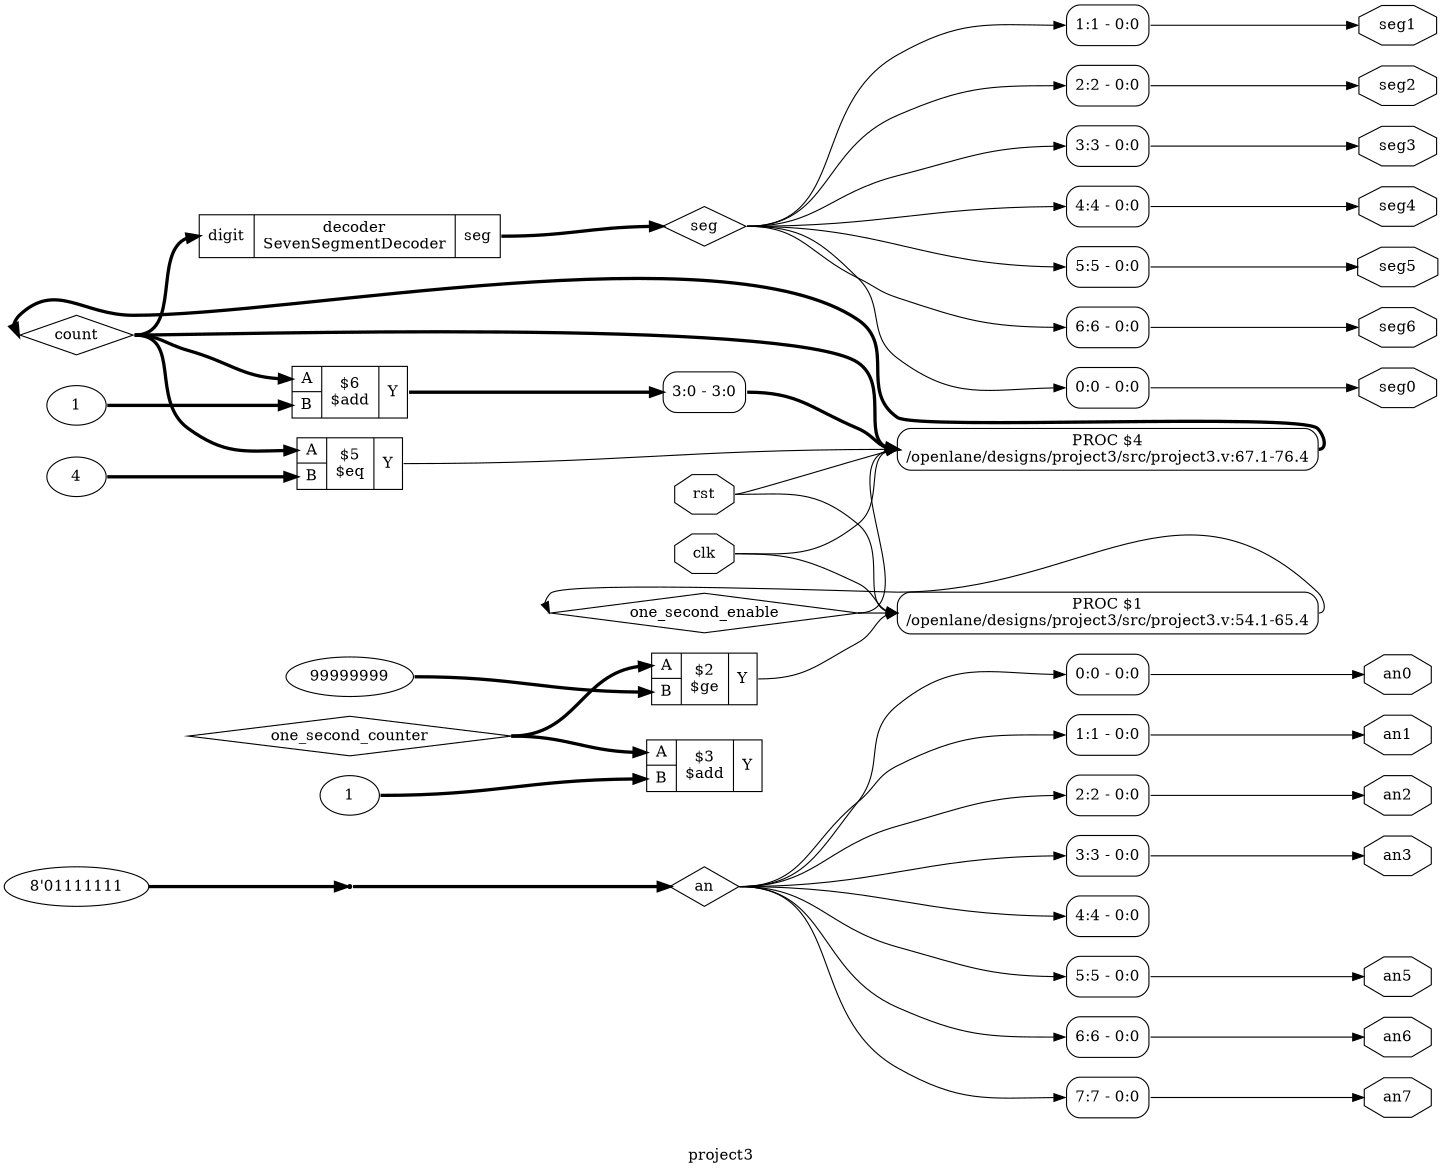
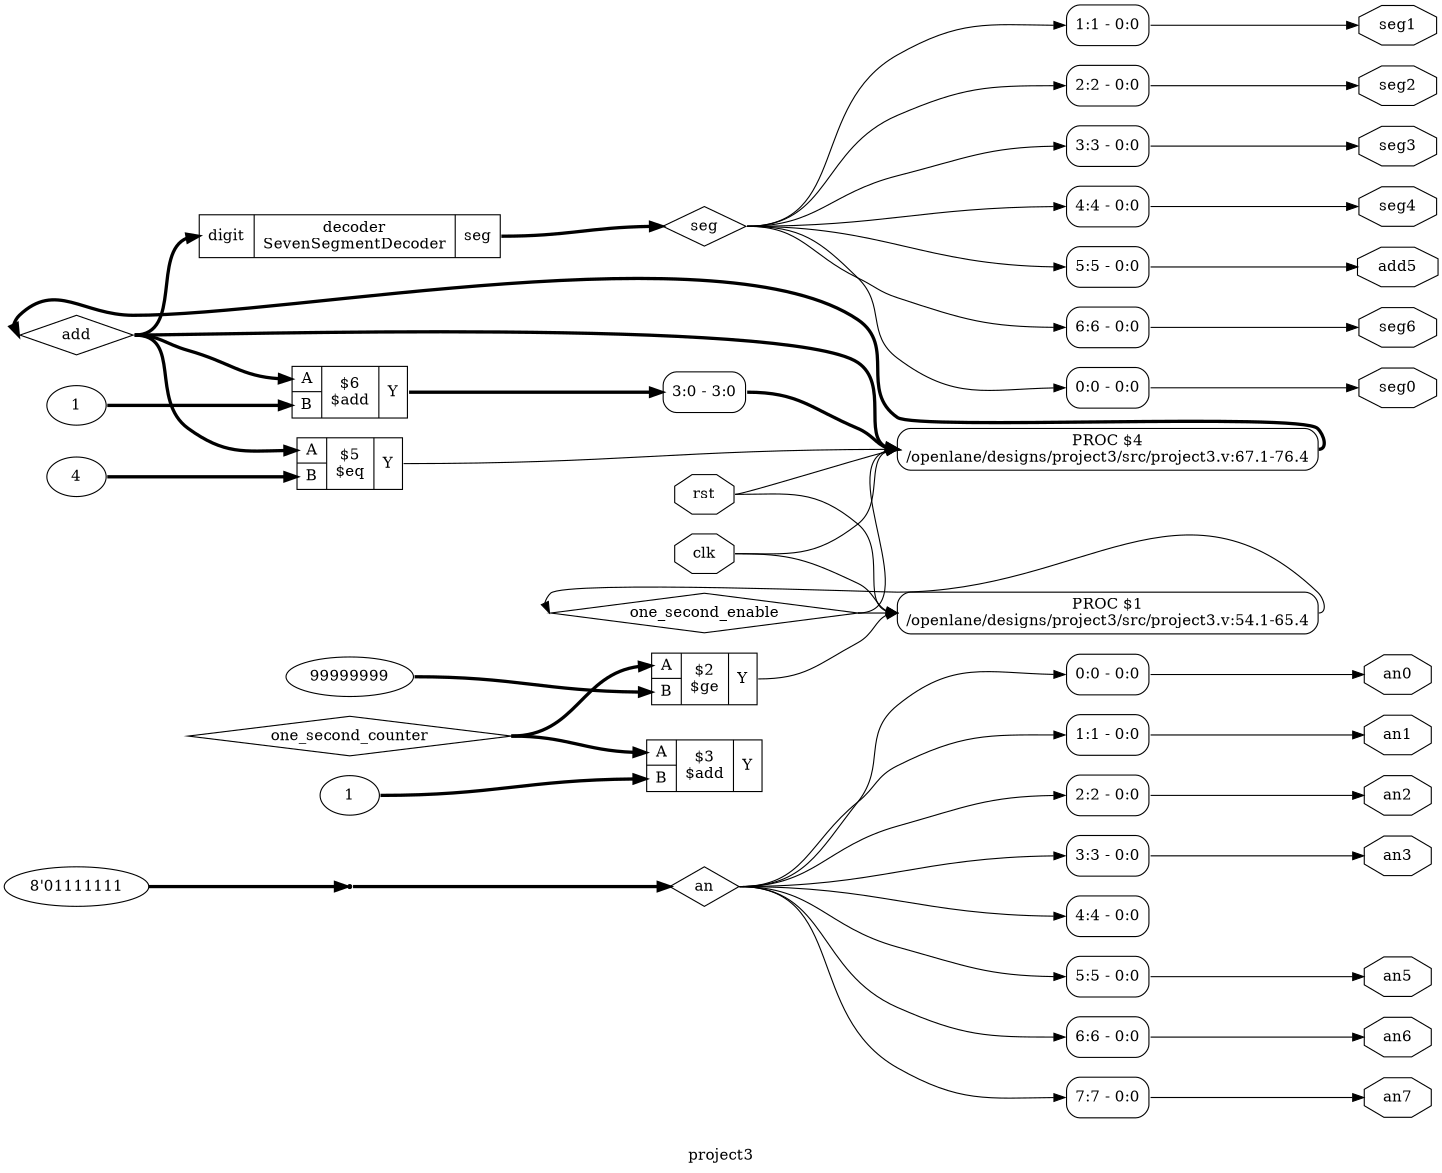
node "seg5": label "seg5" -> "add5"
node "count": label "count" -> "add"
